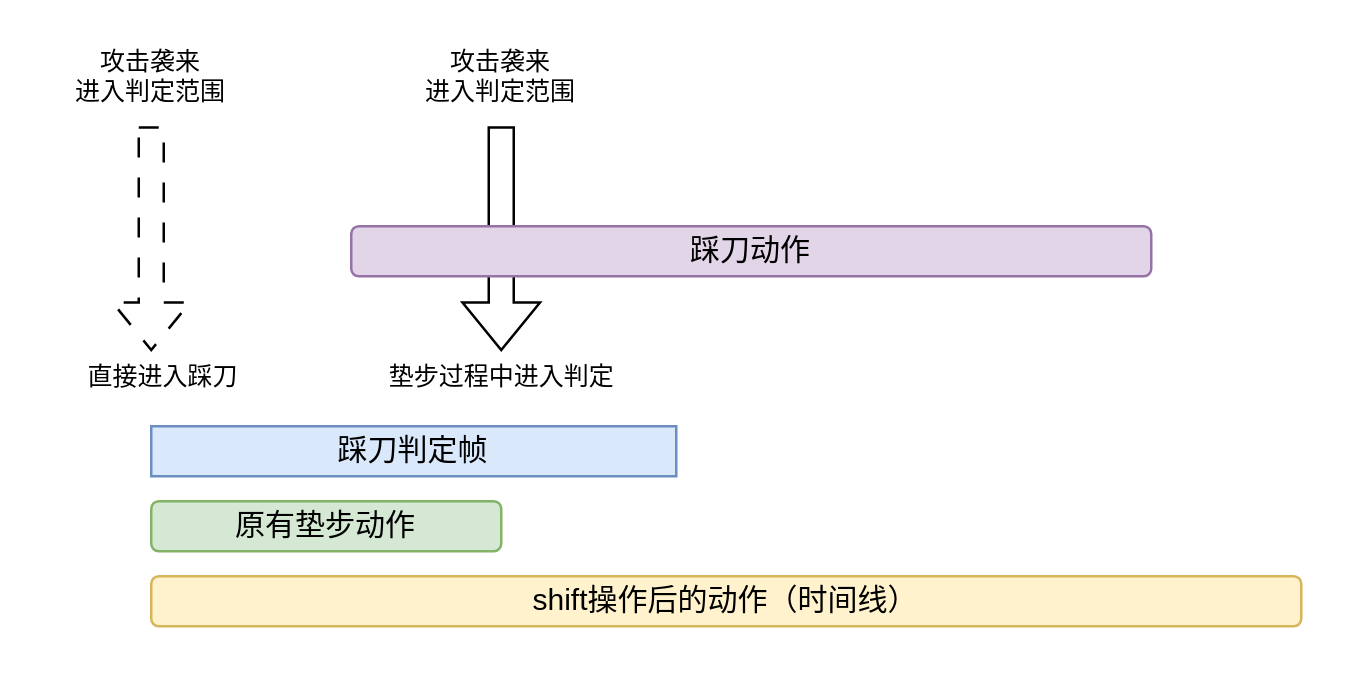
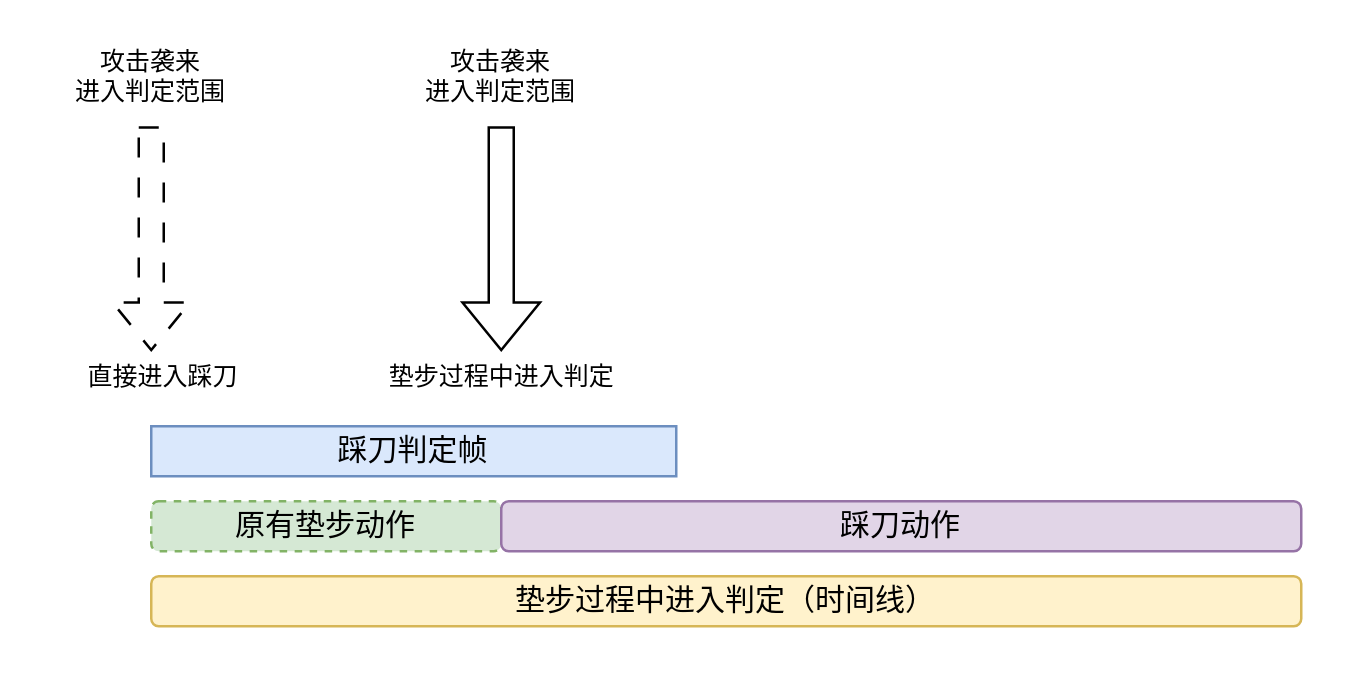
node "踩刀动作": moved (751, 251) -> (901, 526)
node "原有垫步动作": style solid -> dashed
node "shift操作后的动作（时间线）": label "shift操作后的动作（时间线）" -> "垫步过程中进入判定（时间线）"
